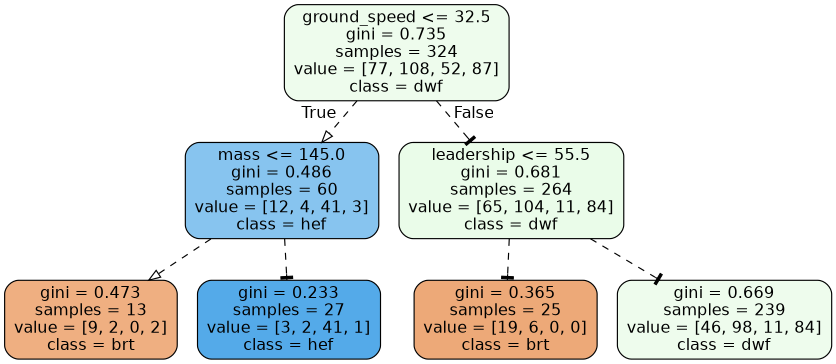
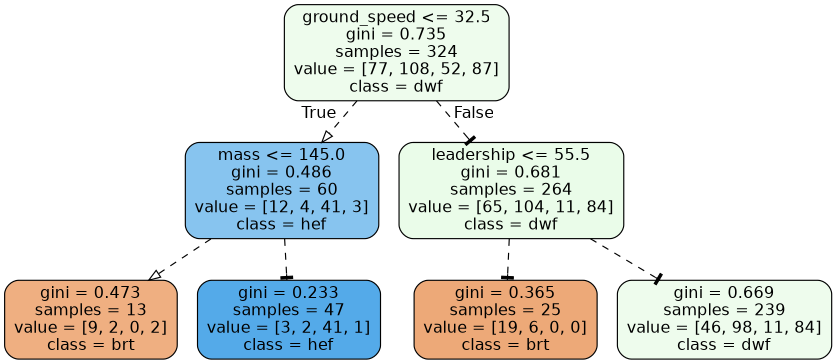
node "gini = 0.233 samples = 27 value = [3, 2, 41, 1] class = hef": label "gini = 0.233 samples = 27 value = [3, 2, 41, 1] class = hef" -> "gini = 0.233 samples = 47 value = [3, 2, 41, 1] class = hef"
